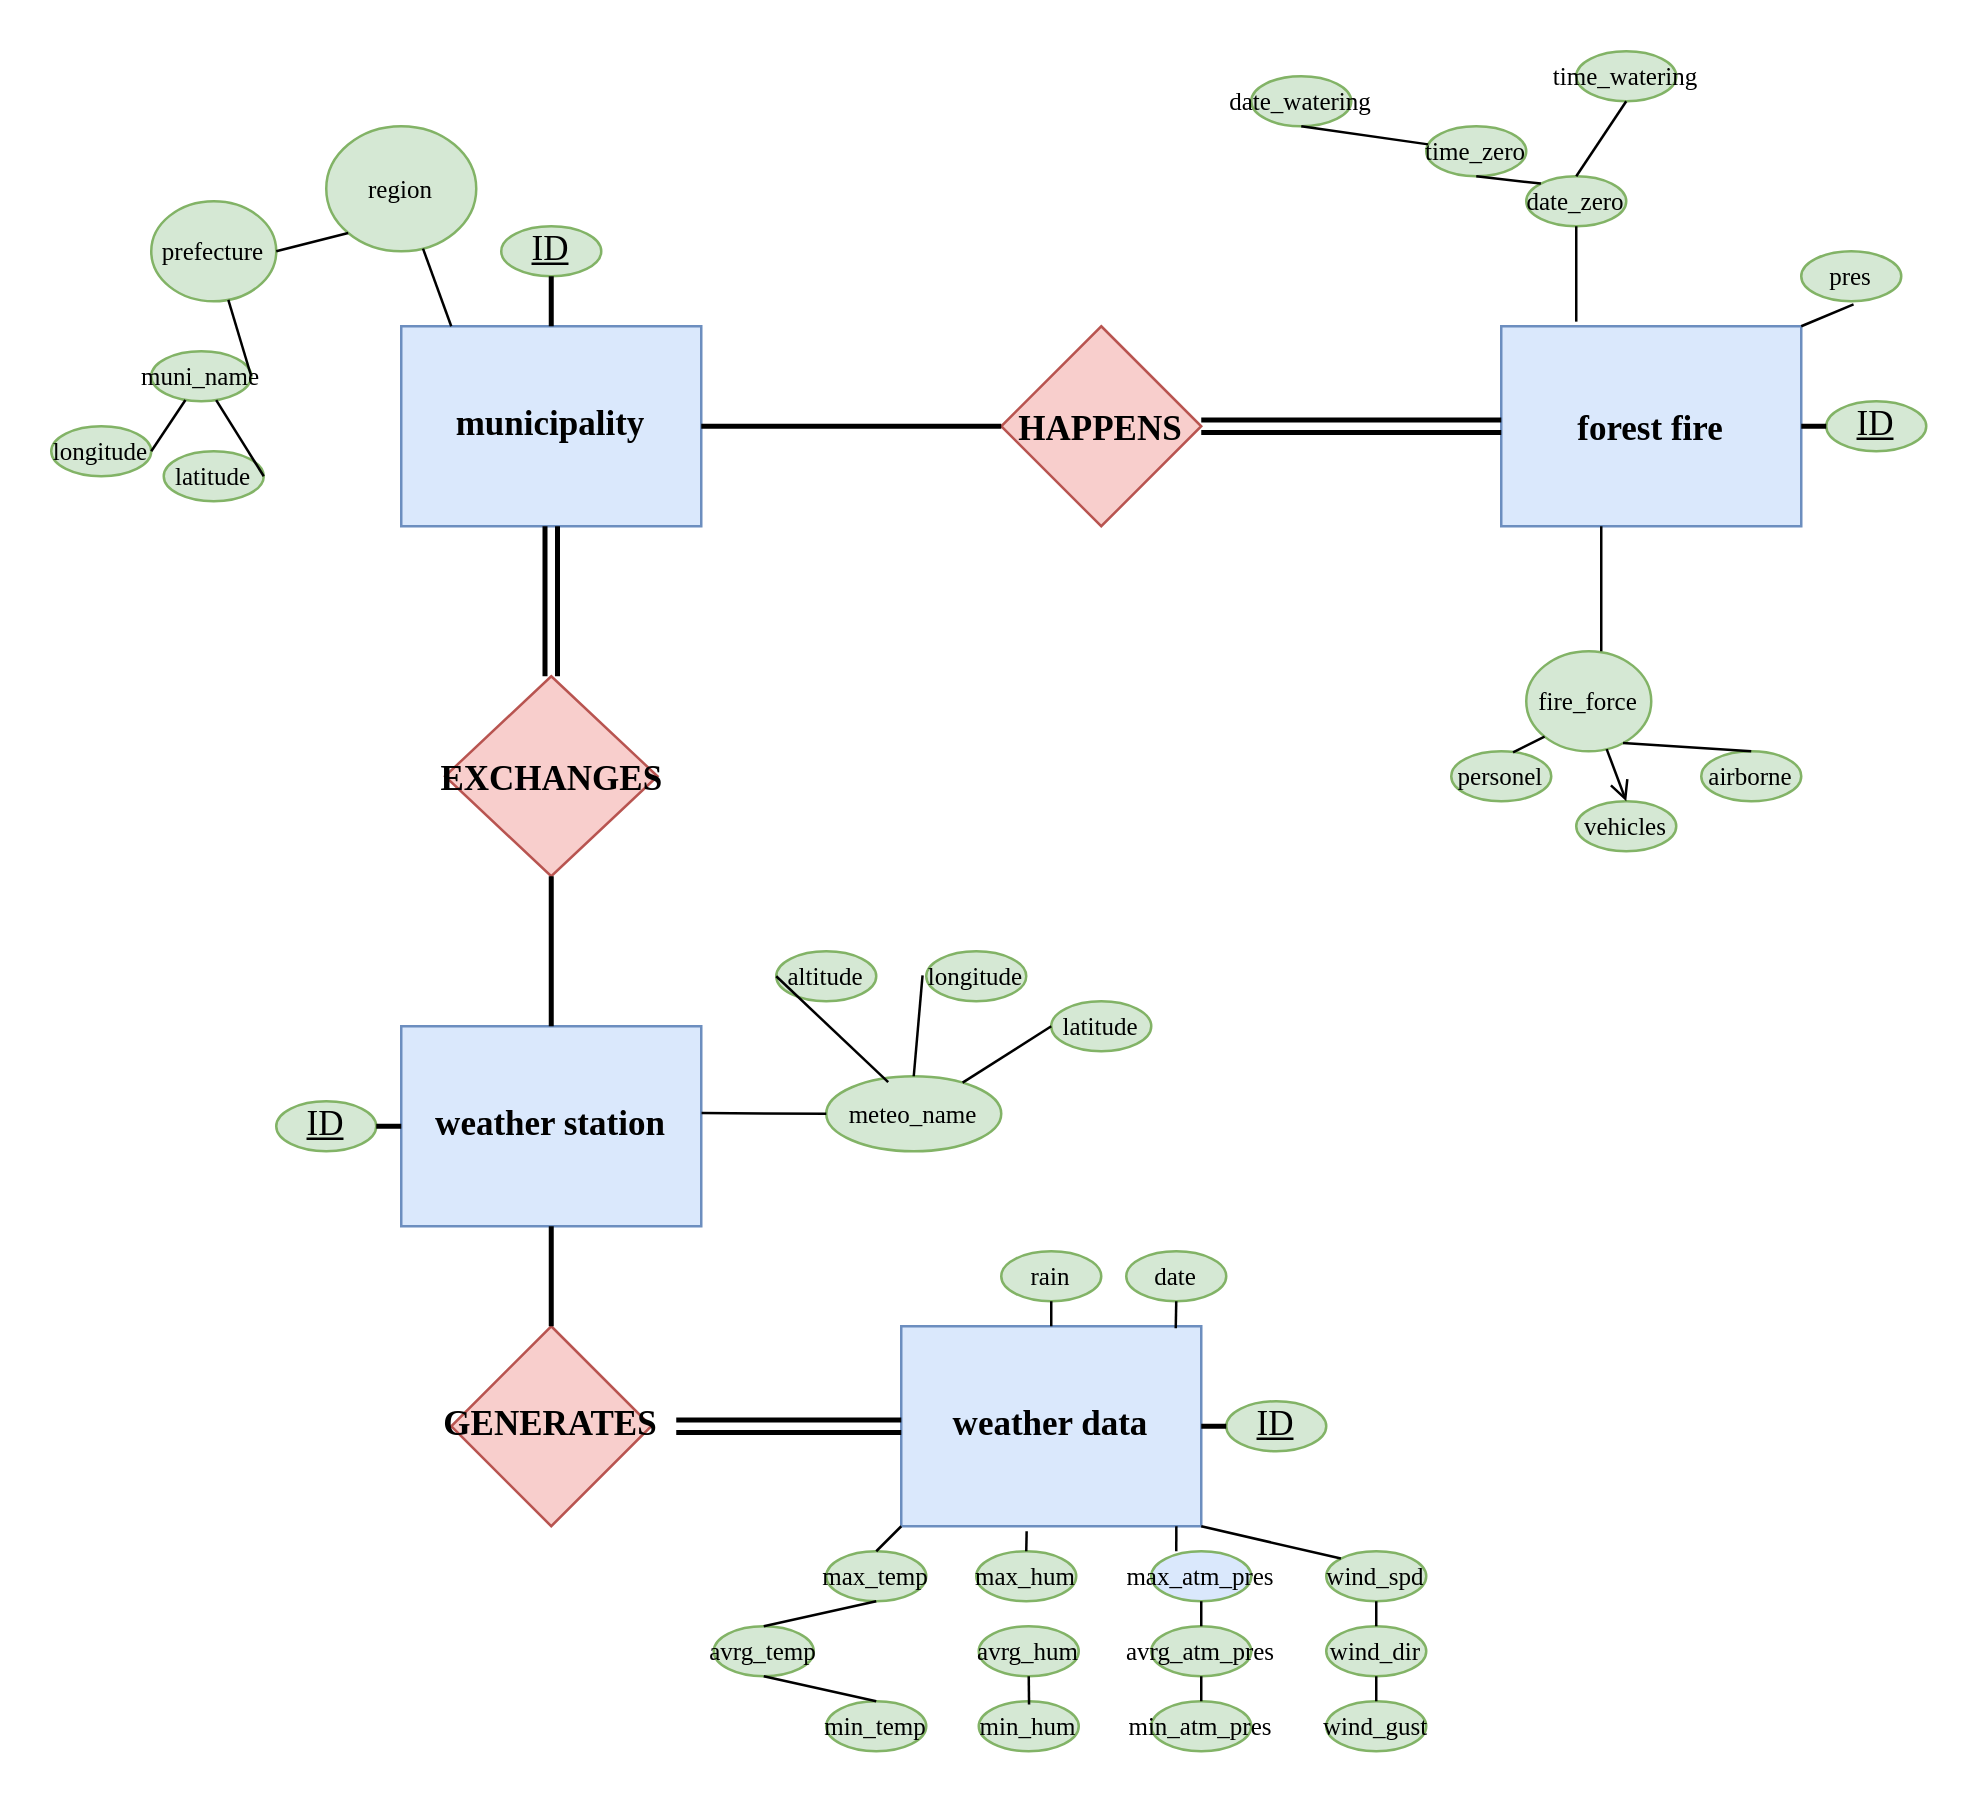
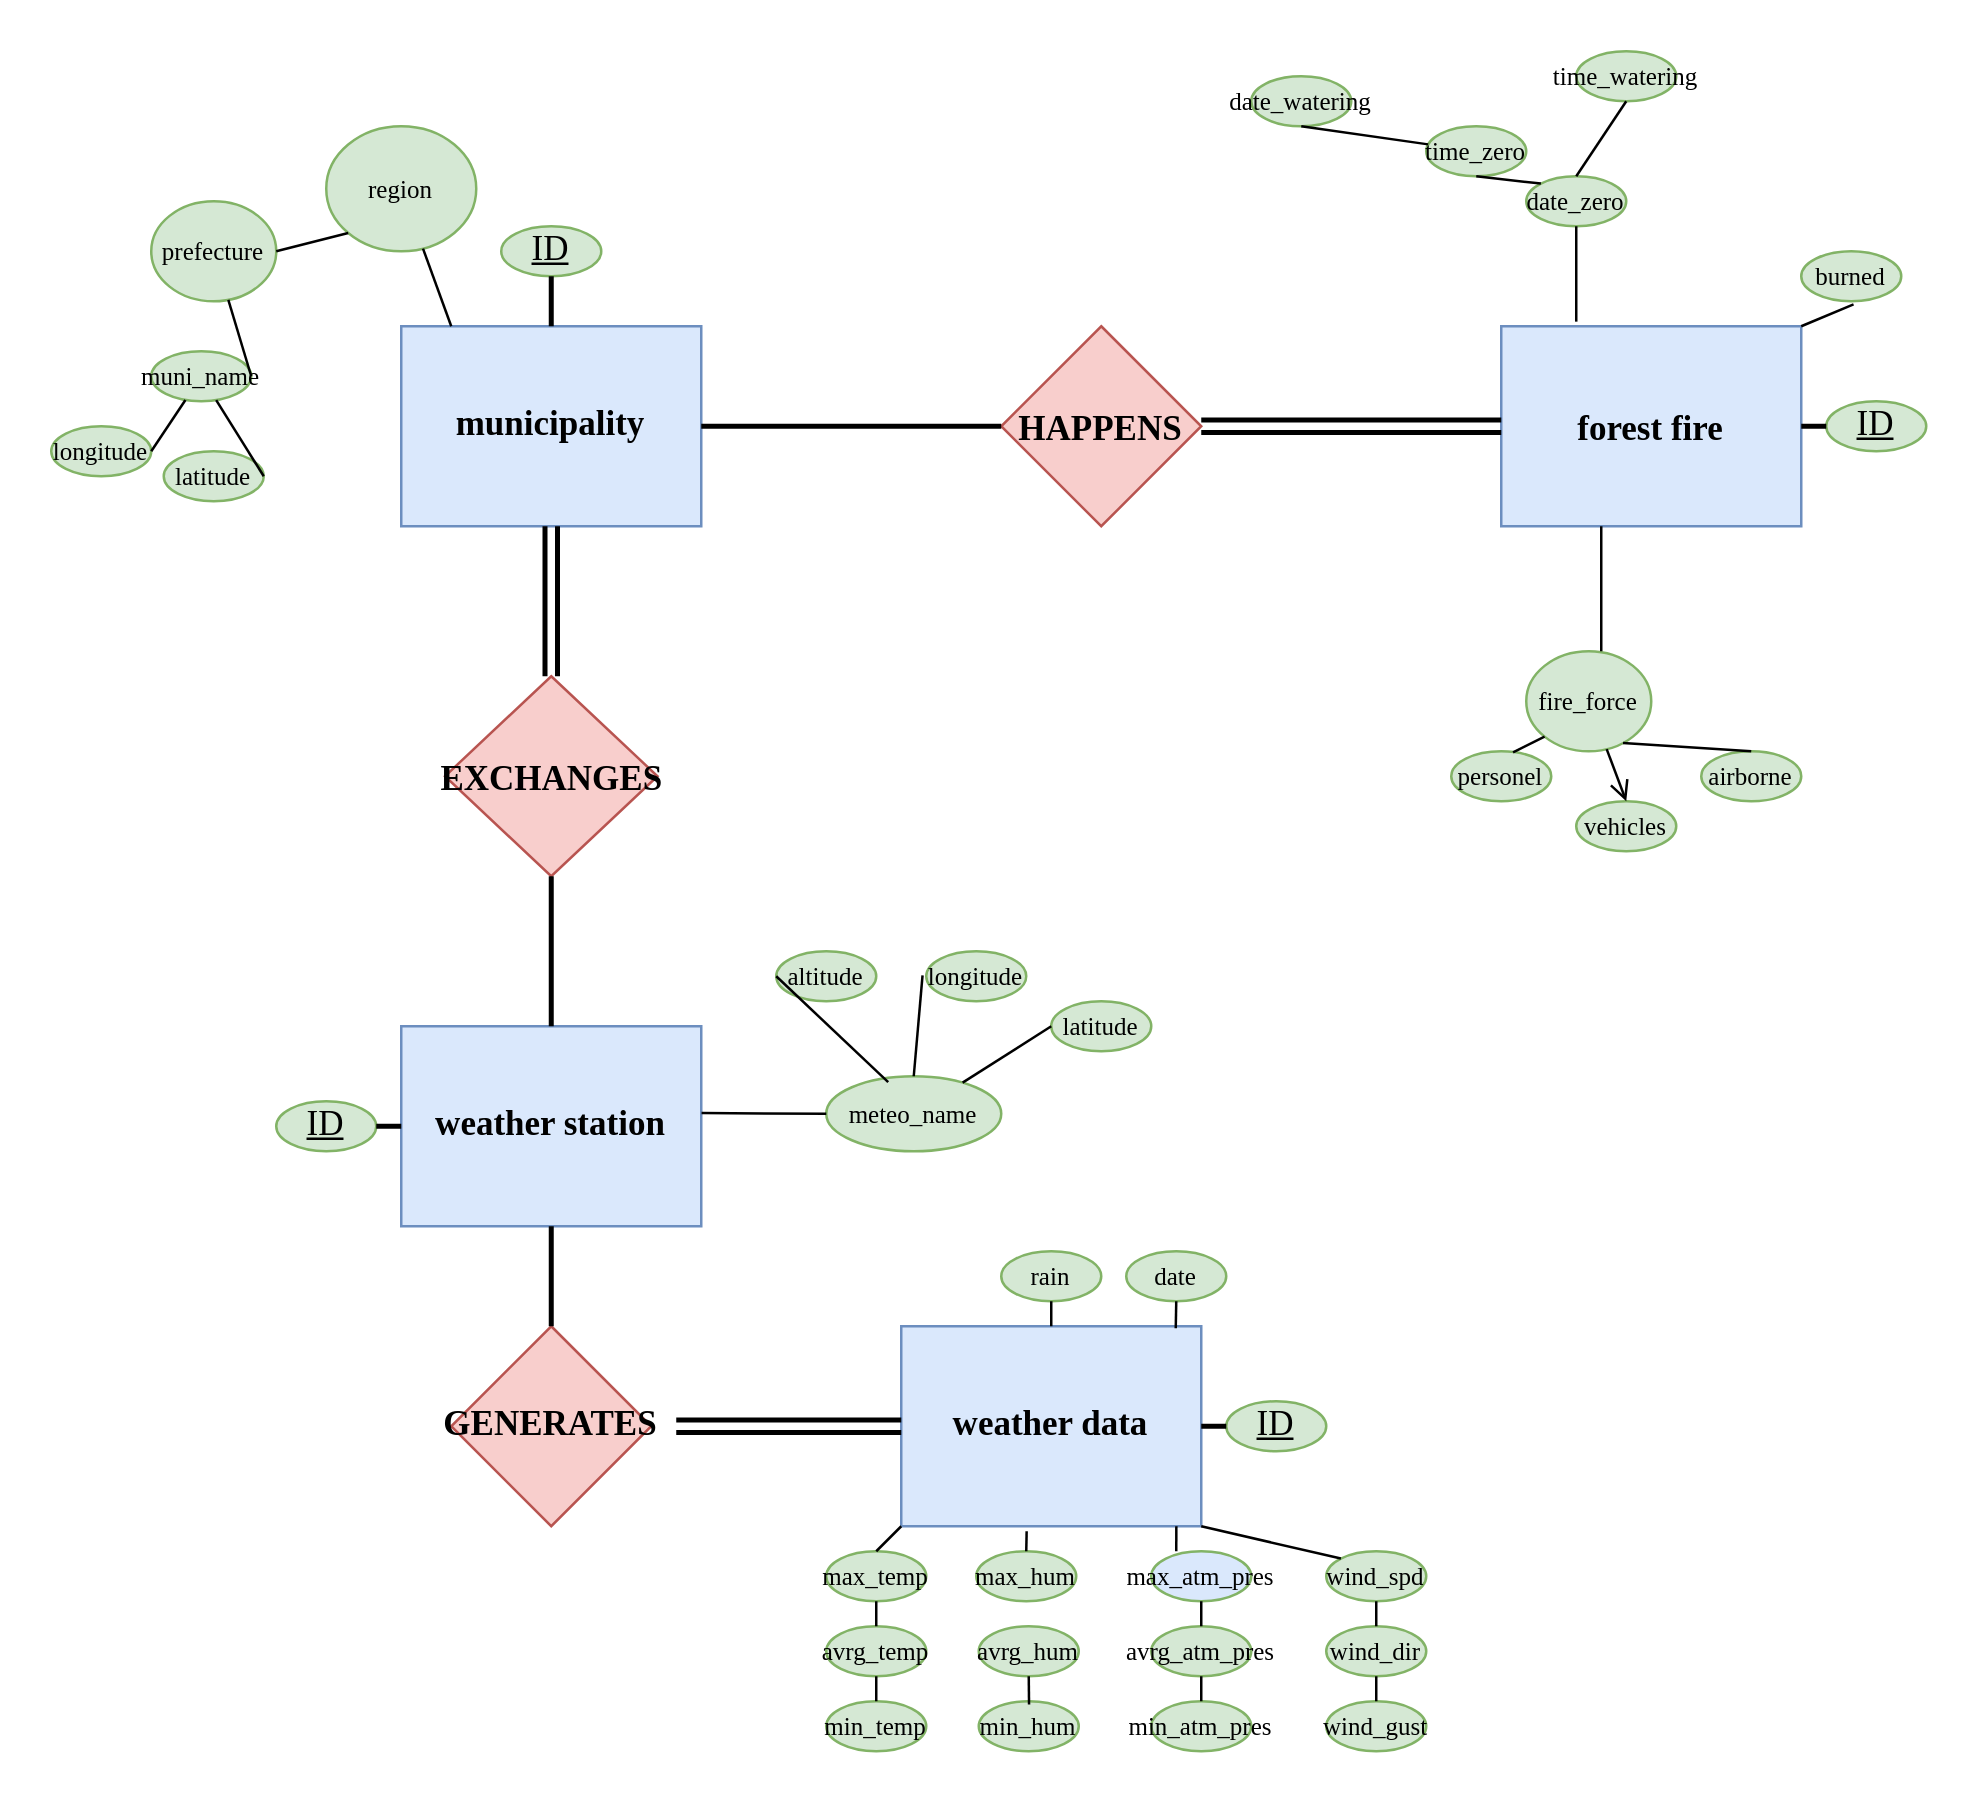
node "pres": label "pres" -> "burned"
node "avrg_temp": moved (764, 1651) -> (876, 1651)
